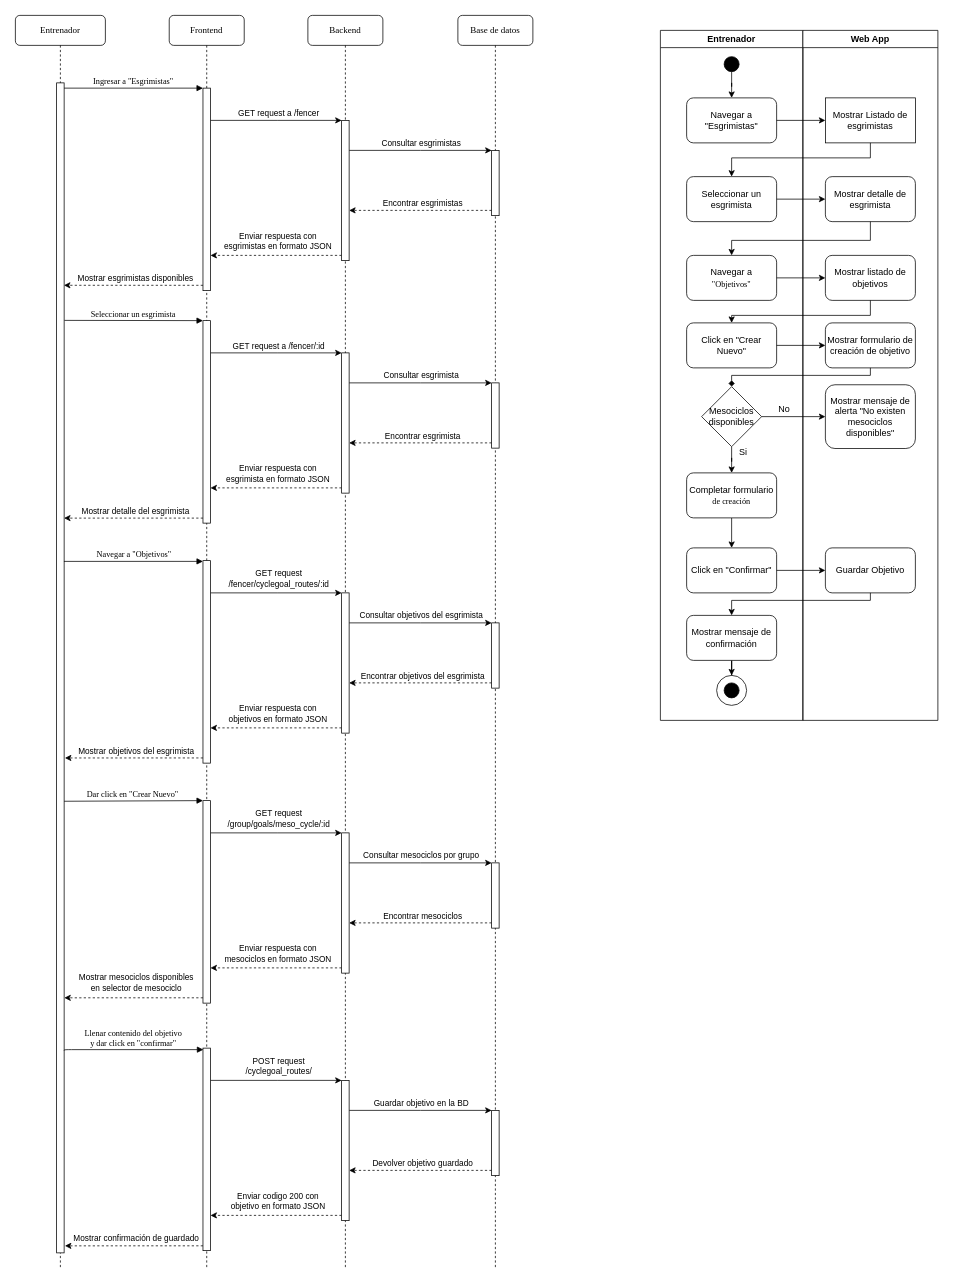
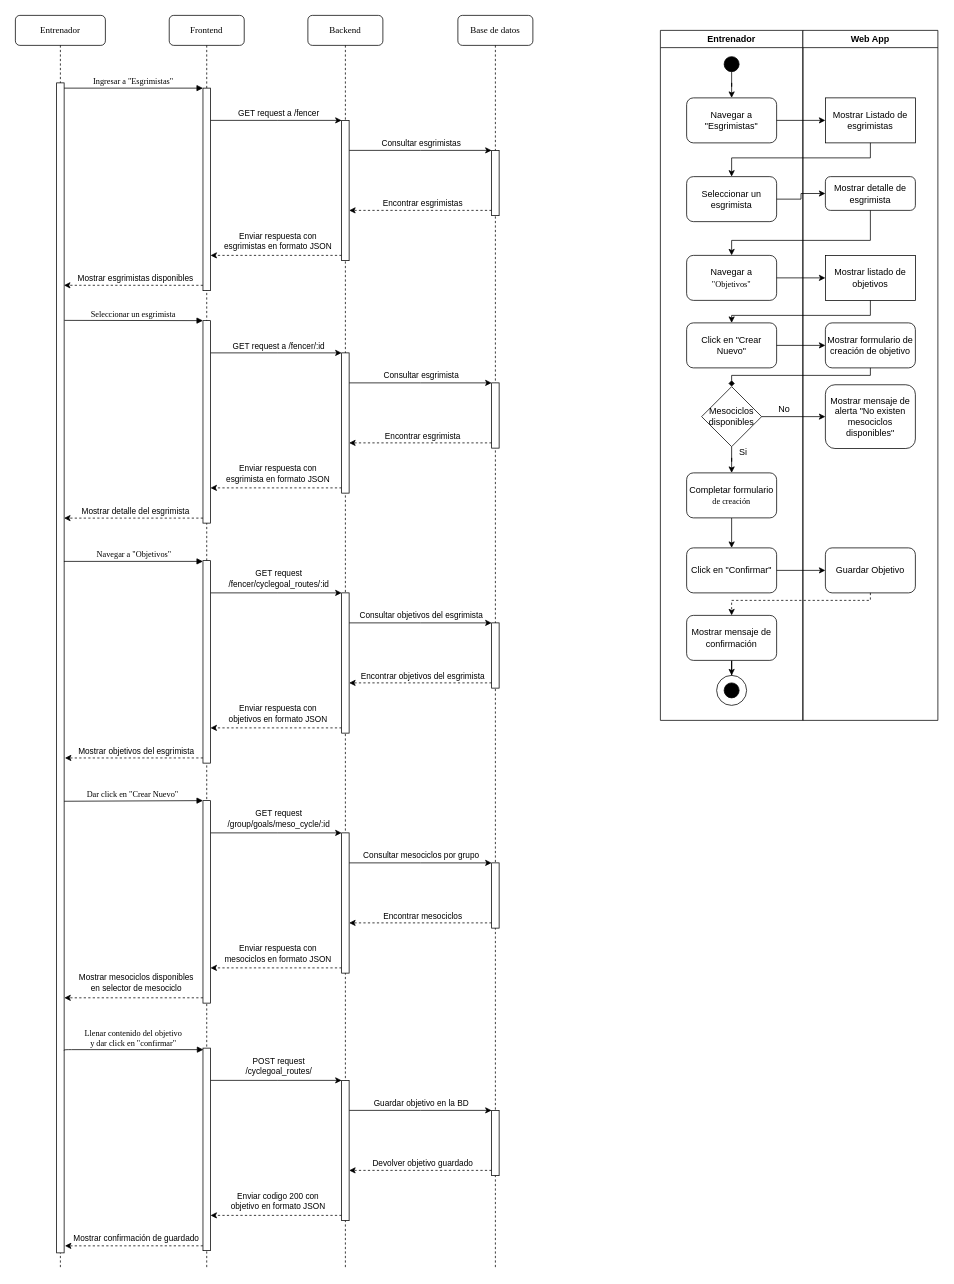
node "Mostrar detalle de esgrimista": size 90x45 -> 90x34
node "Mostrar listado de objetivos": shape rounded rectangle -> rectangle
edge "Guardar Objetivo" -> "Mostrar mensaje de confirmación": style solid -> dashed
